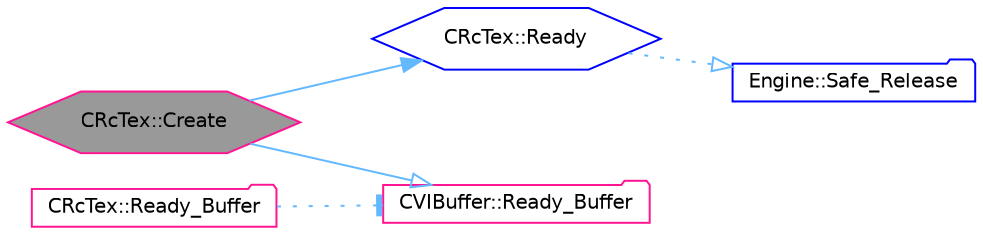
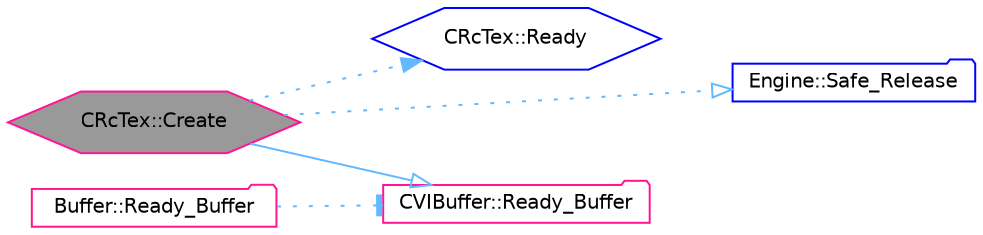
edge "CRcTex::Ready" -> "Engine::Safe_Release": now "CRcTex::Create" -> "Engine::Safe_Release"
edge "CRcTex::Create" -> "CRcTex::Ready": style solid -> dotted
node "CRcTex::Ready_Buffer": label "CRcTex::Ready_Buffer" -> "Buffer::Ready_Buffer"
